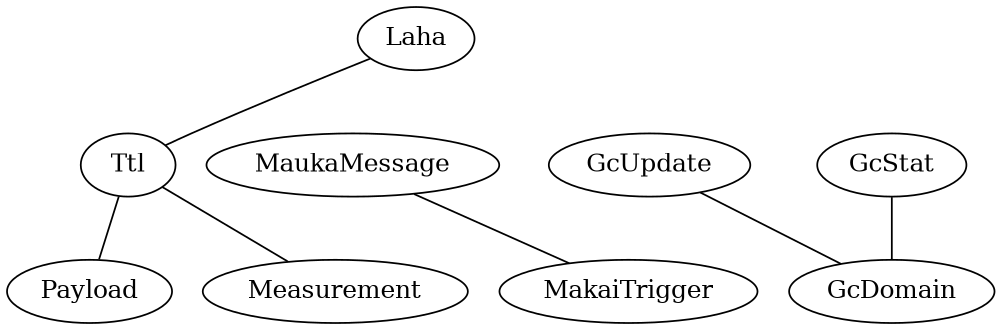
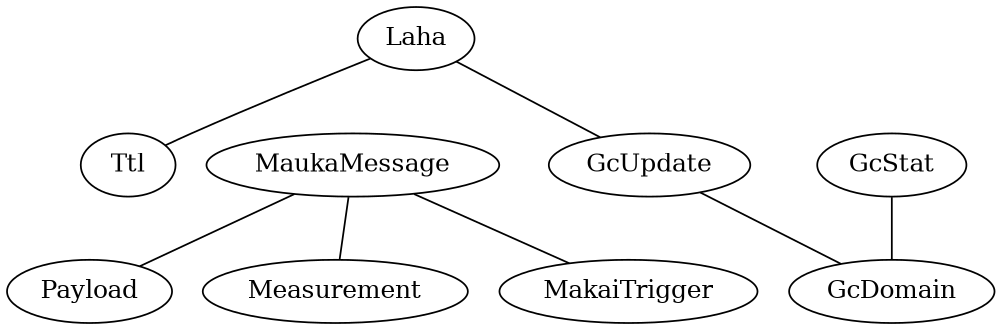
edge "Laha" -- "GcUpdate": added
edge "Ttl" -- "Measurement": now "MaukaMessage" -- "Measurement"
edge "Ttl" -- "Payload": now "MaukaMessage" -- "Payload"
